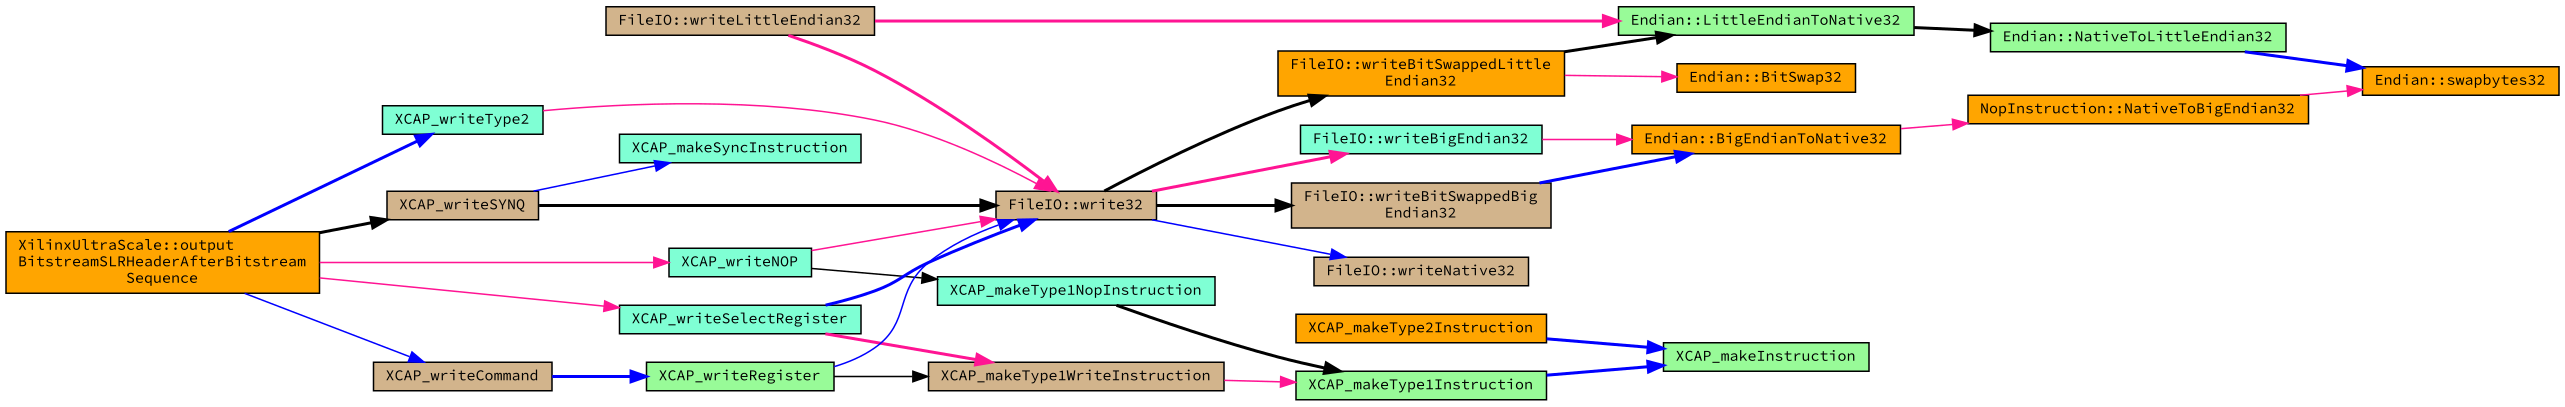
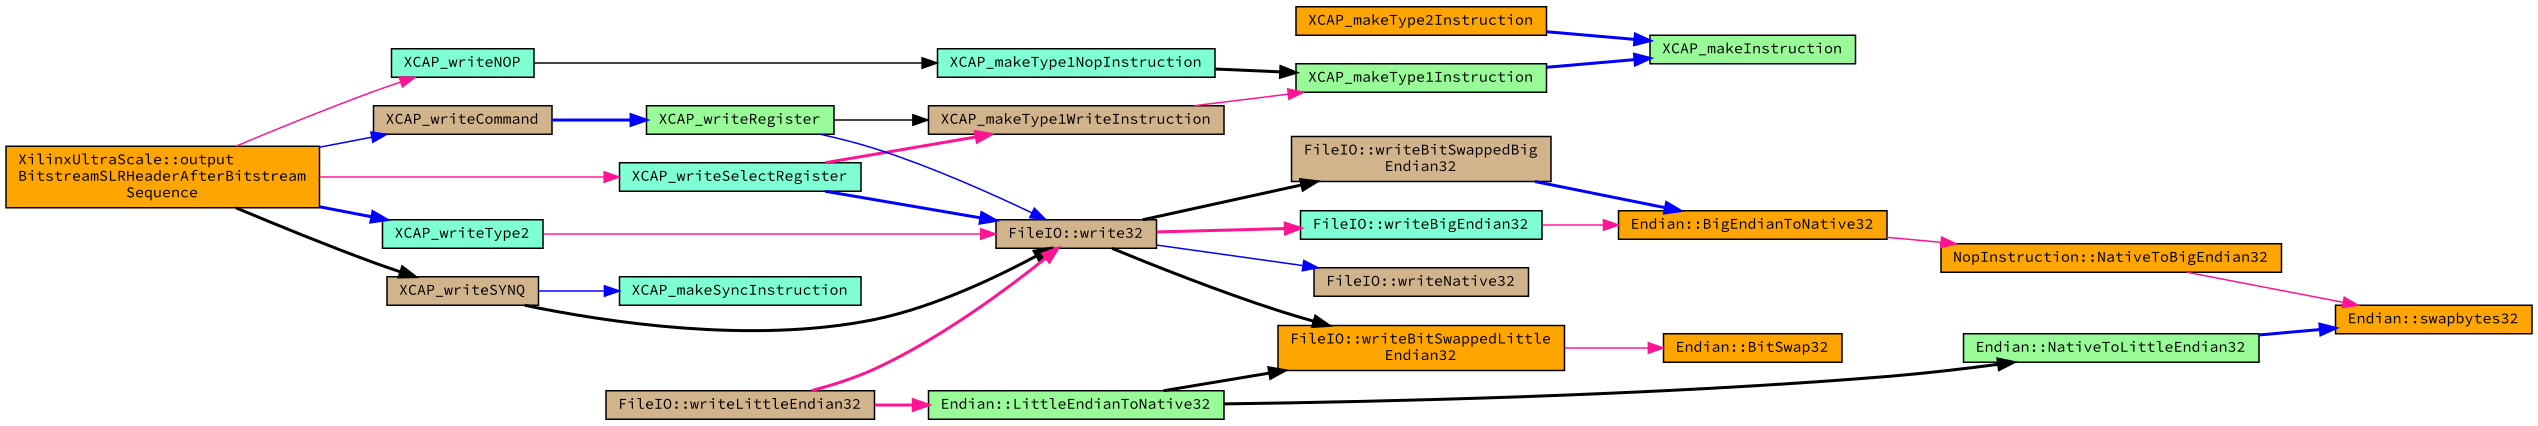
edge "FileIO::writeBitSwappedLittle Endian32" -> "Endian::LittleEndianToNative32": reversed
edge "XCAP_writeNOP" -> "FileIO::write32": removed
